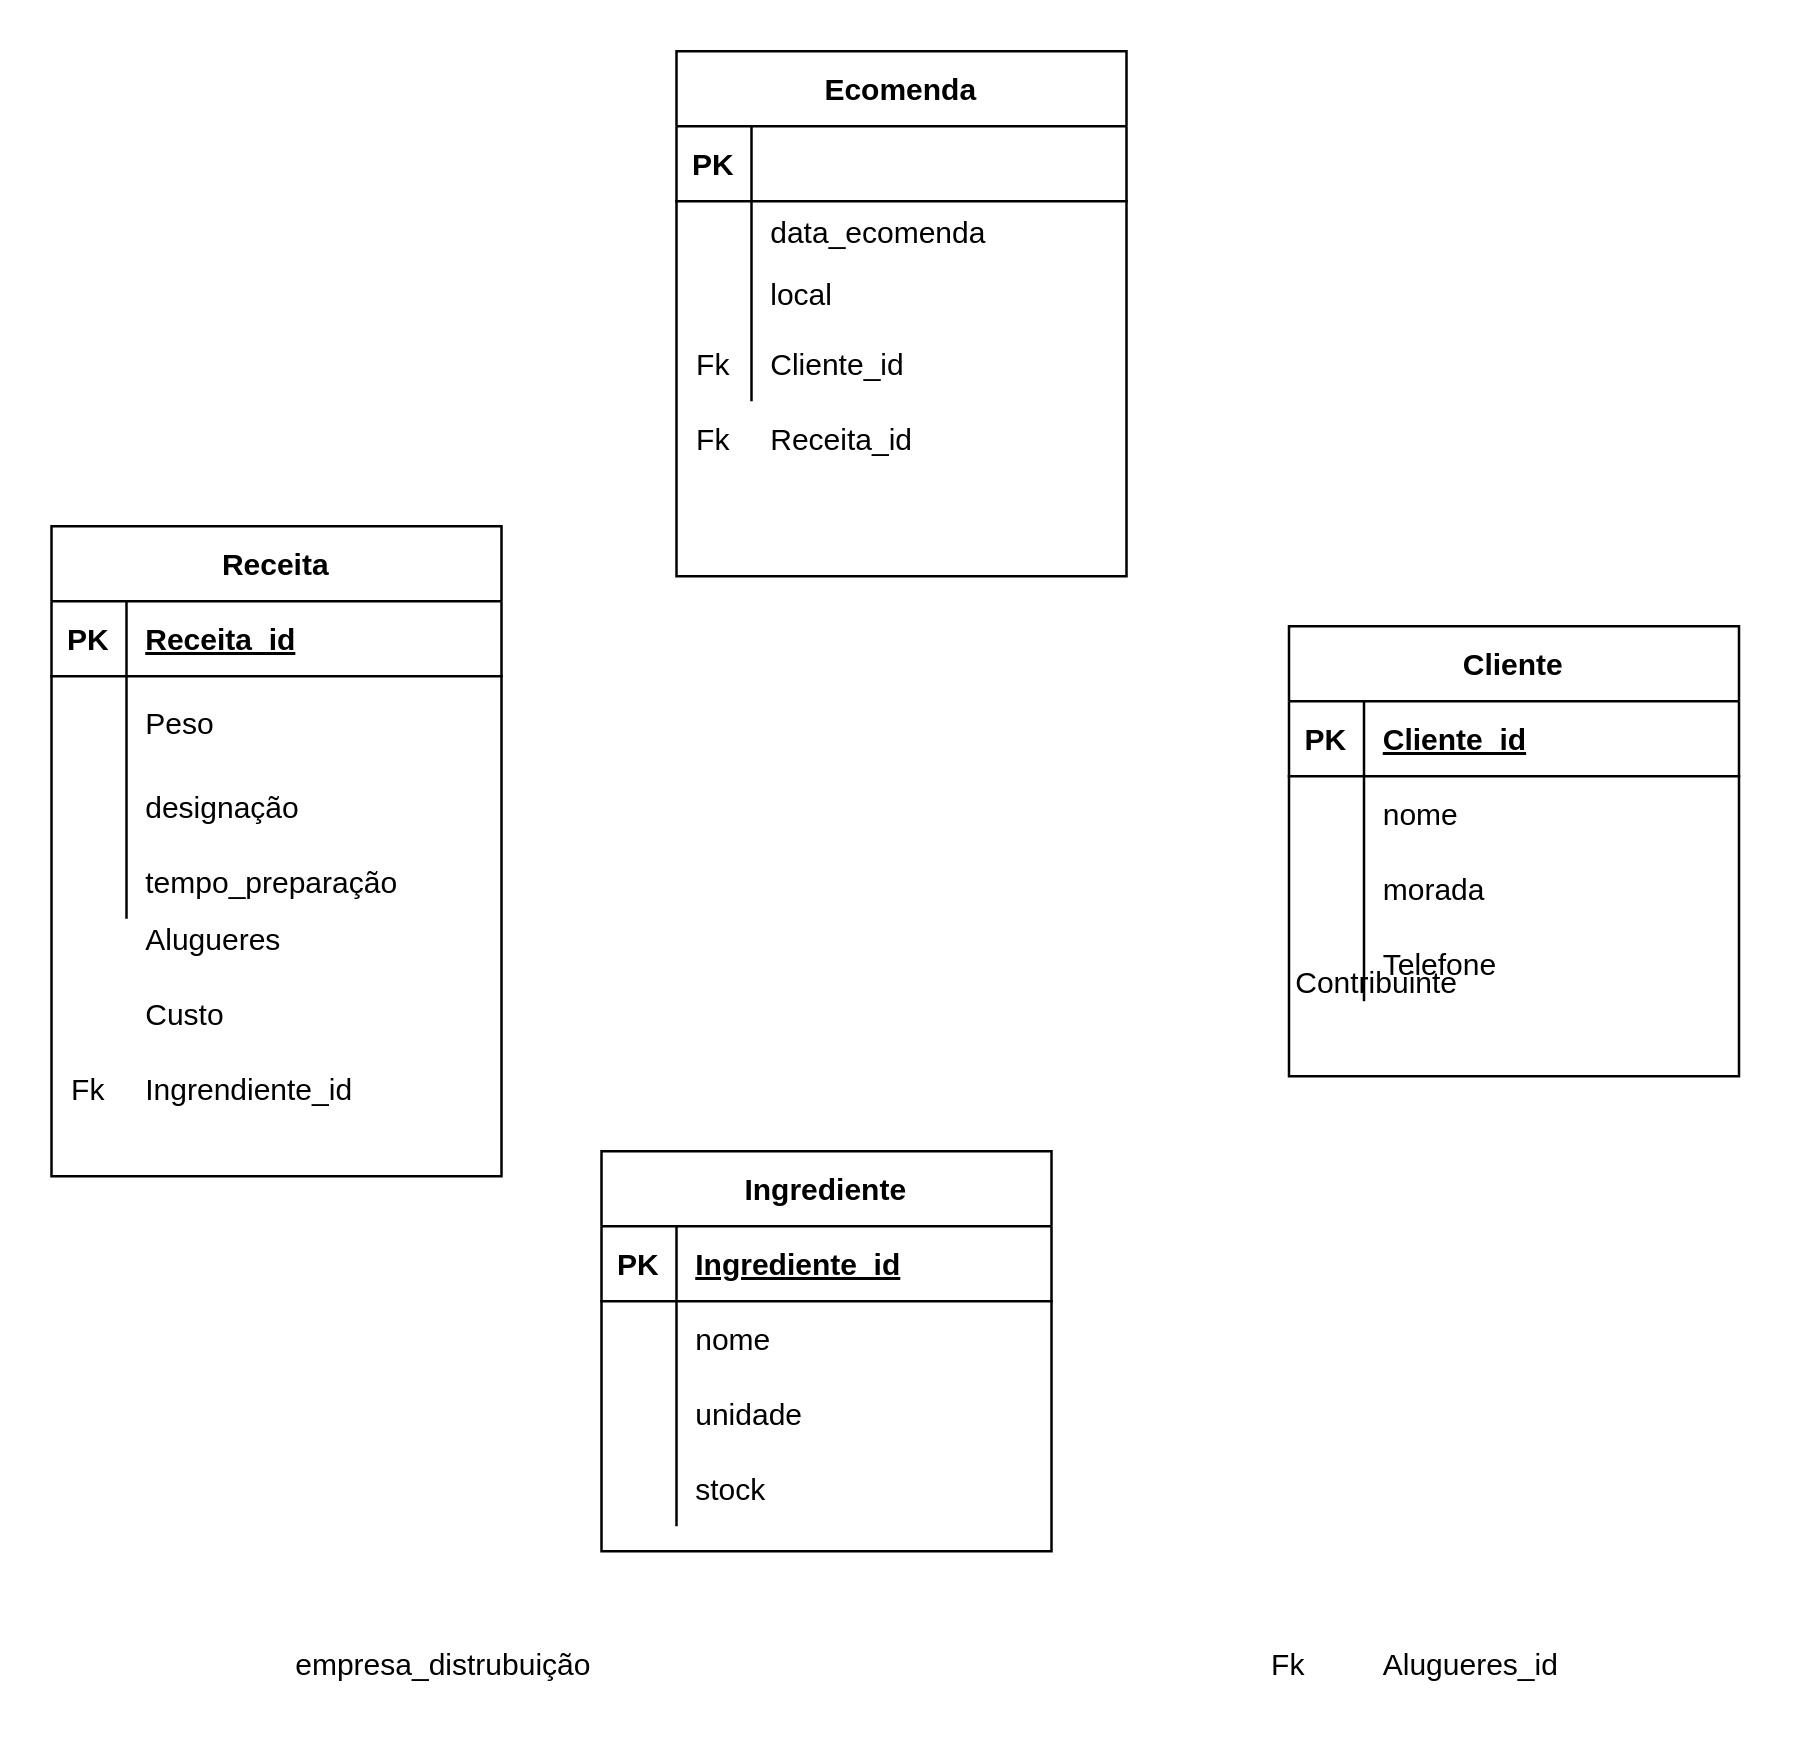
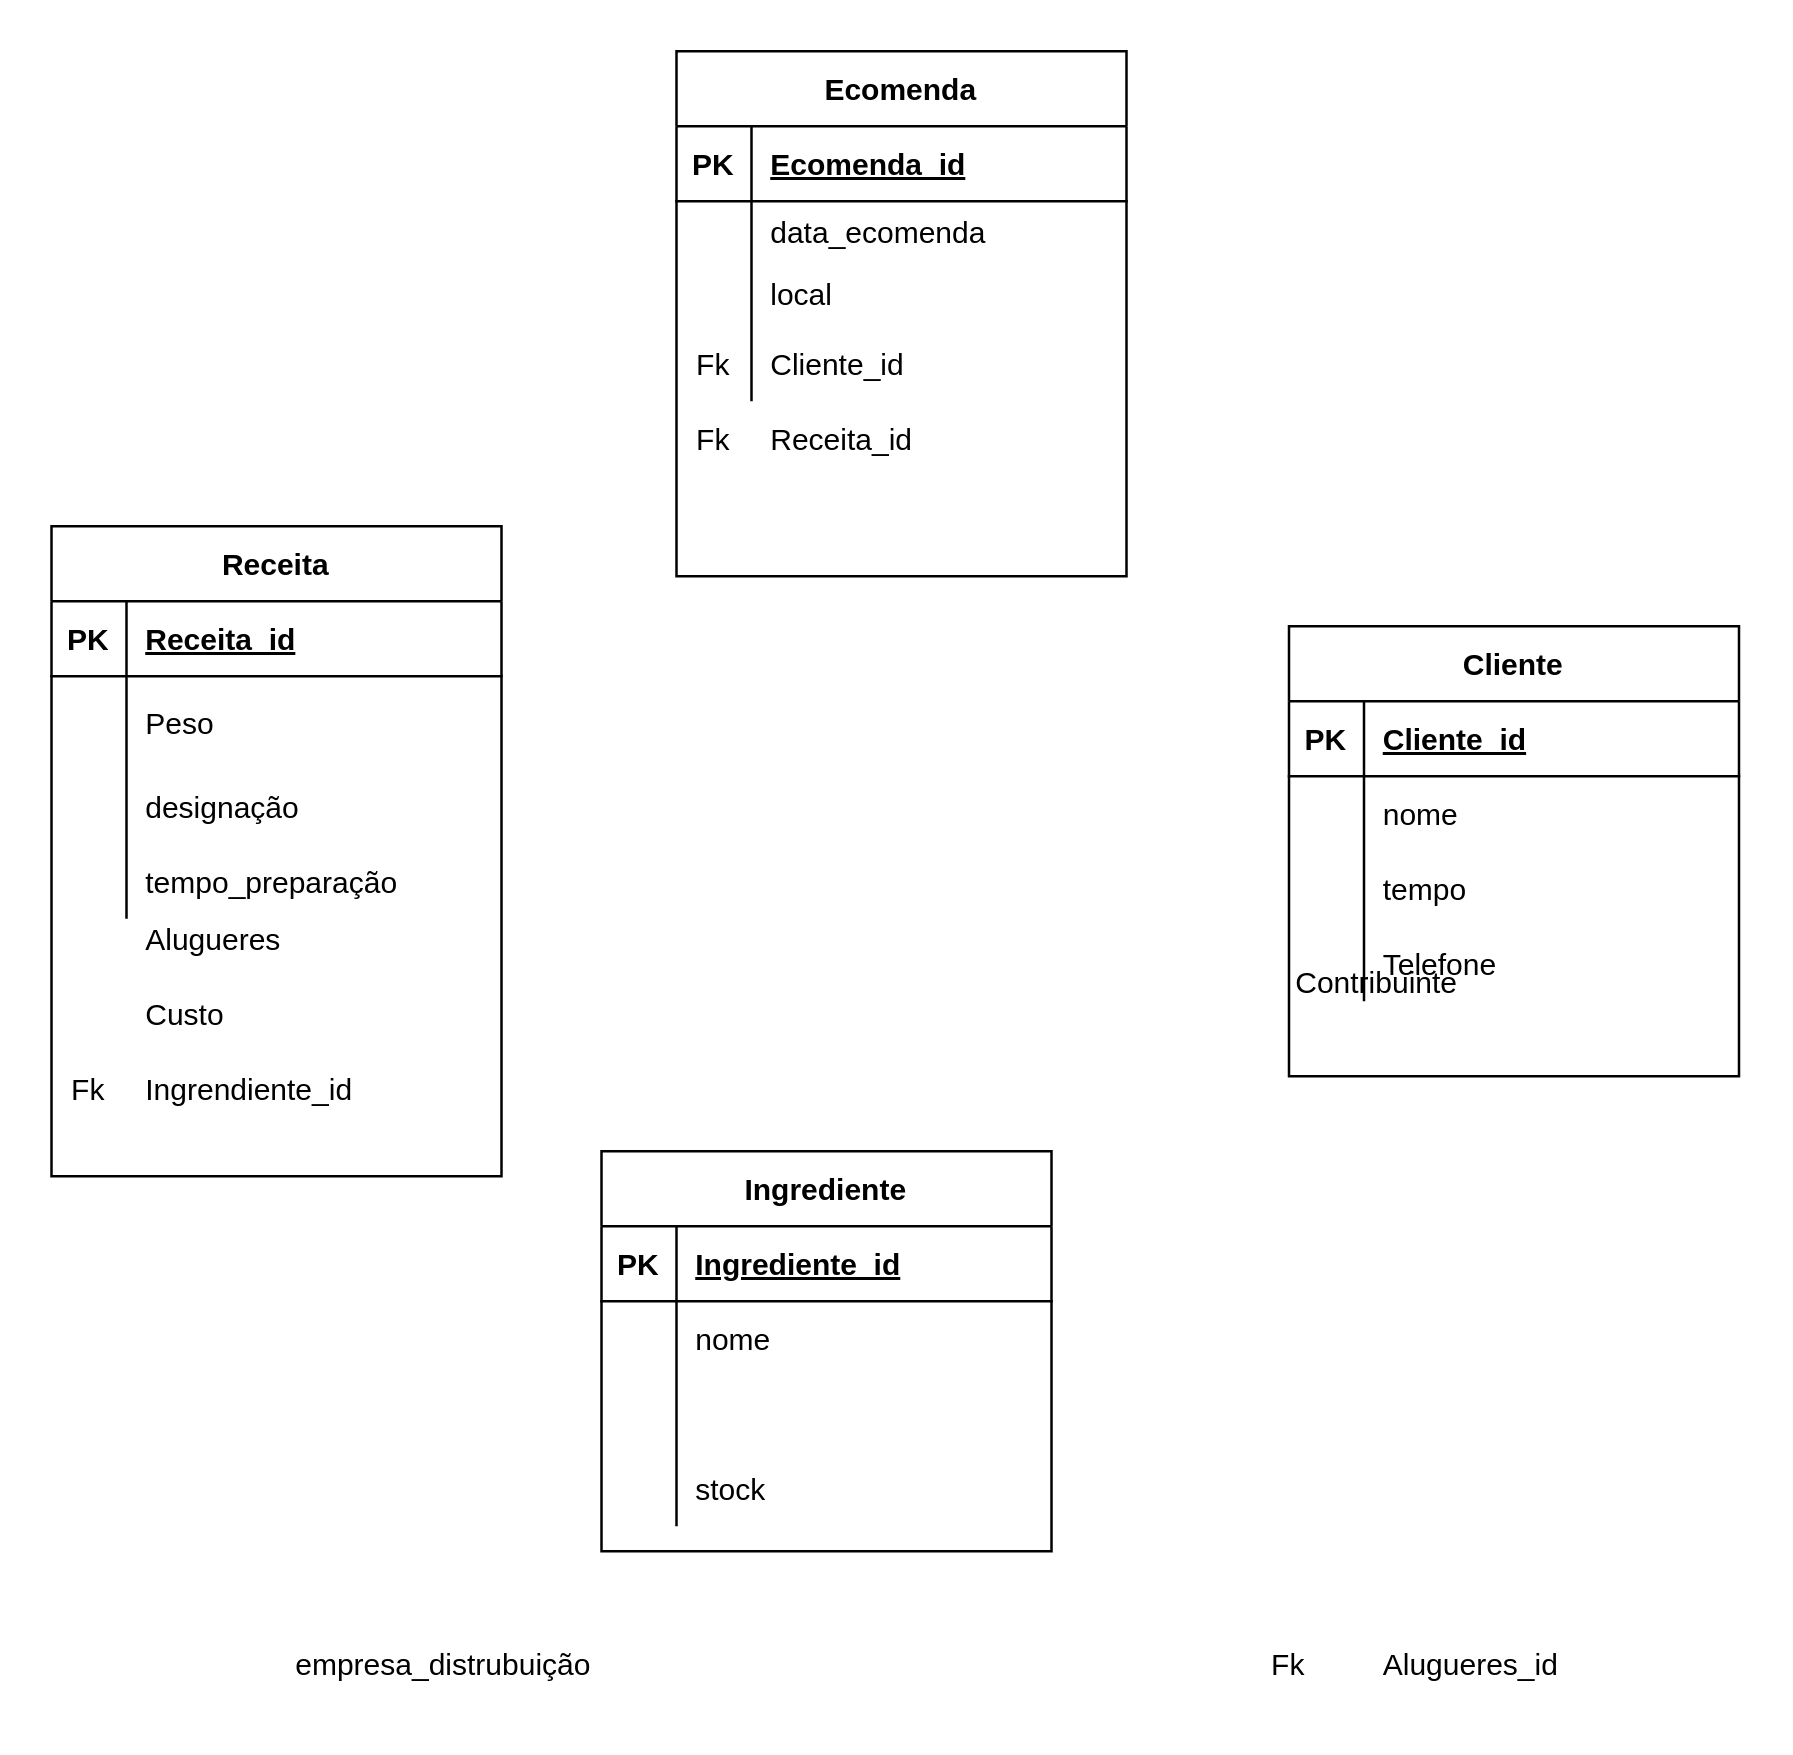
node "Ecomenda_id": added
node "morada": label "morada" -> "tempo"
node "unidade": removed
